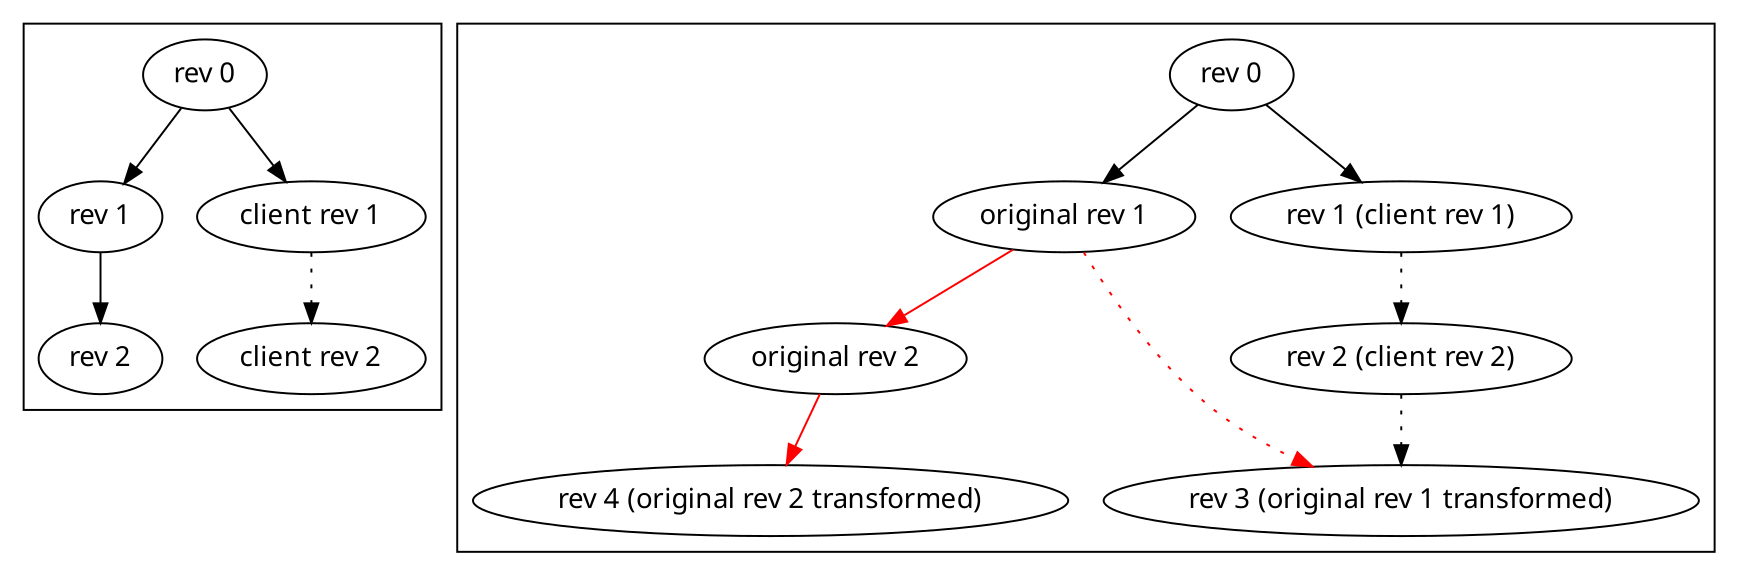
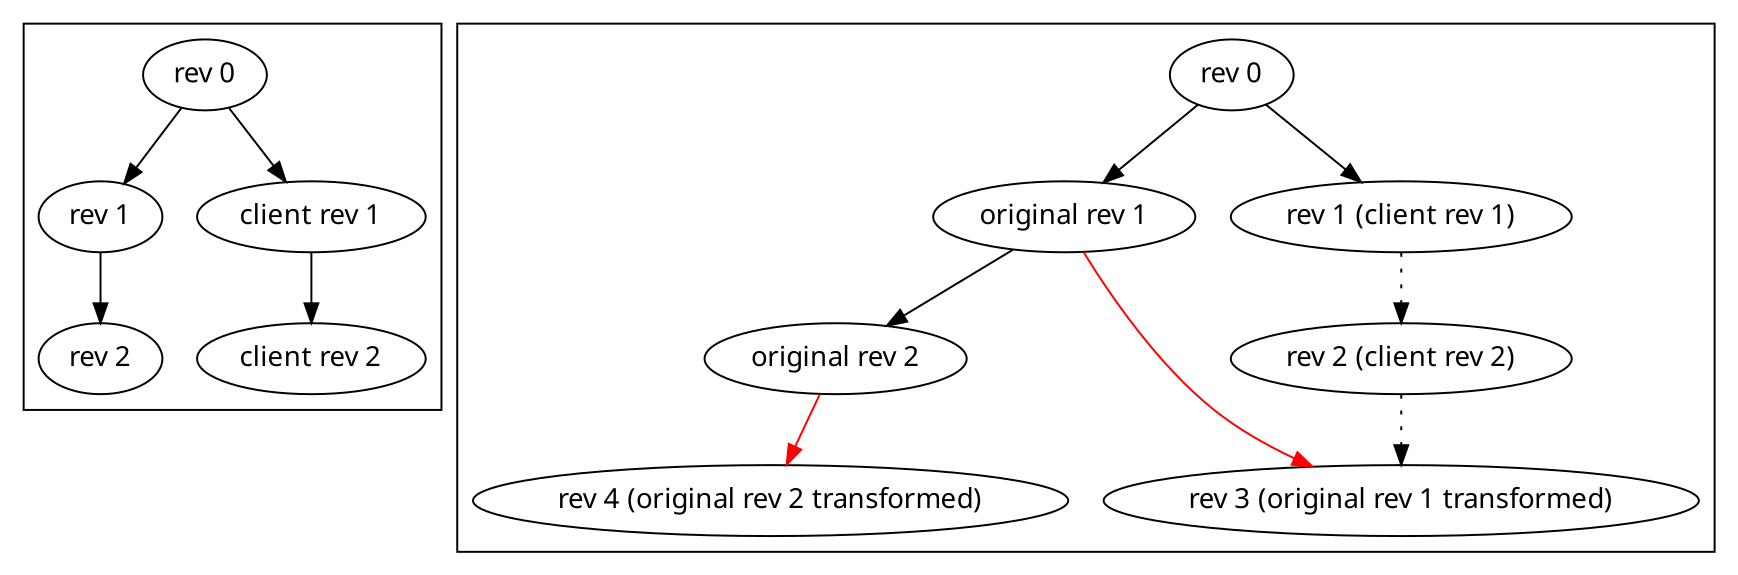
edge "client rev 1" -> "client rev 2": style dotted -> solid
edge "original rev 1" -> "original rev 2": color red -> black
edge "original rev 1" -> "rev 3 (original rev 1 transformed)": style dotted -> solid
